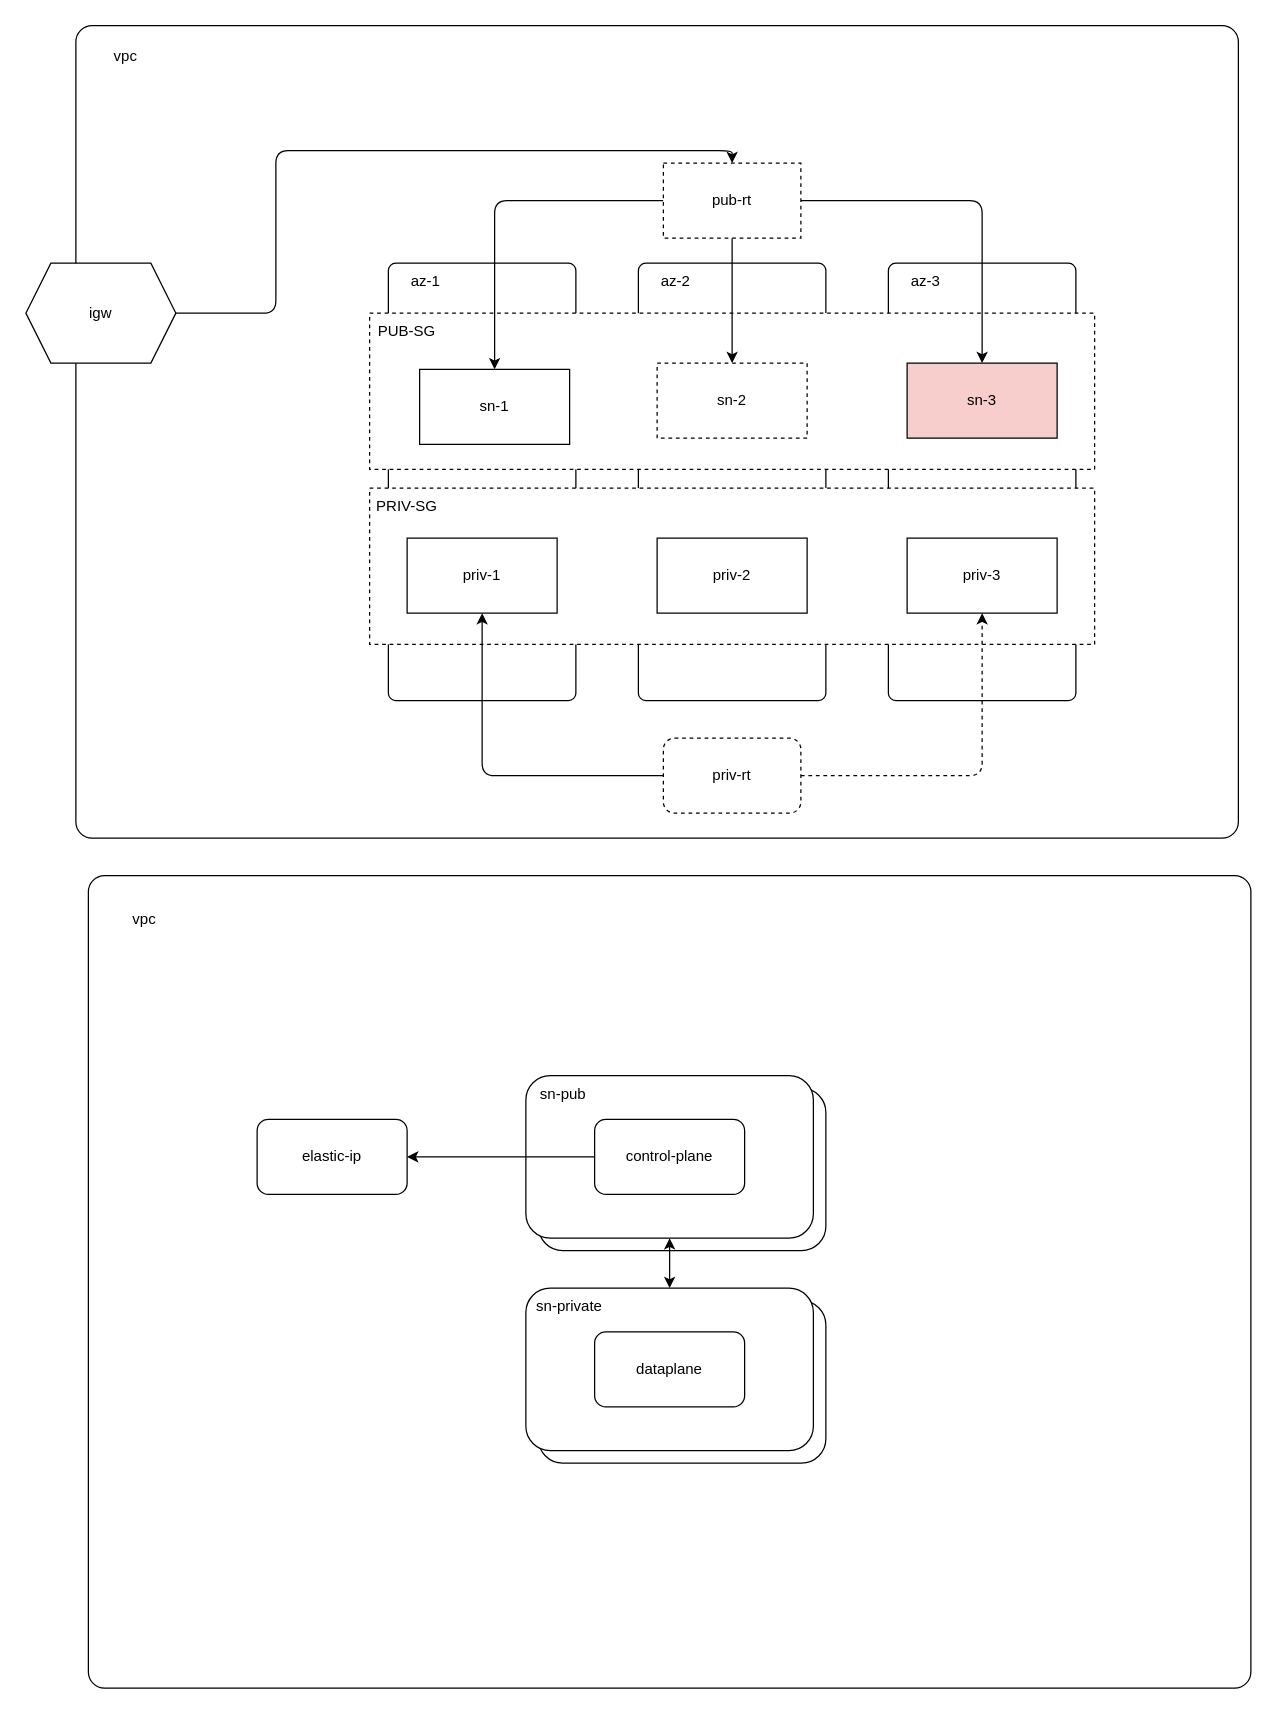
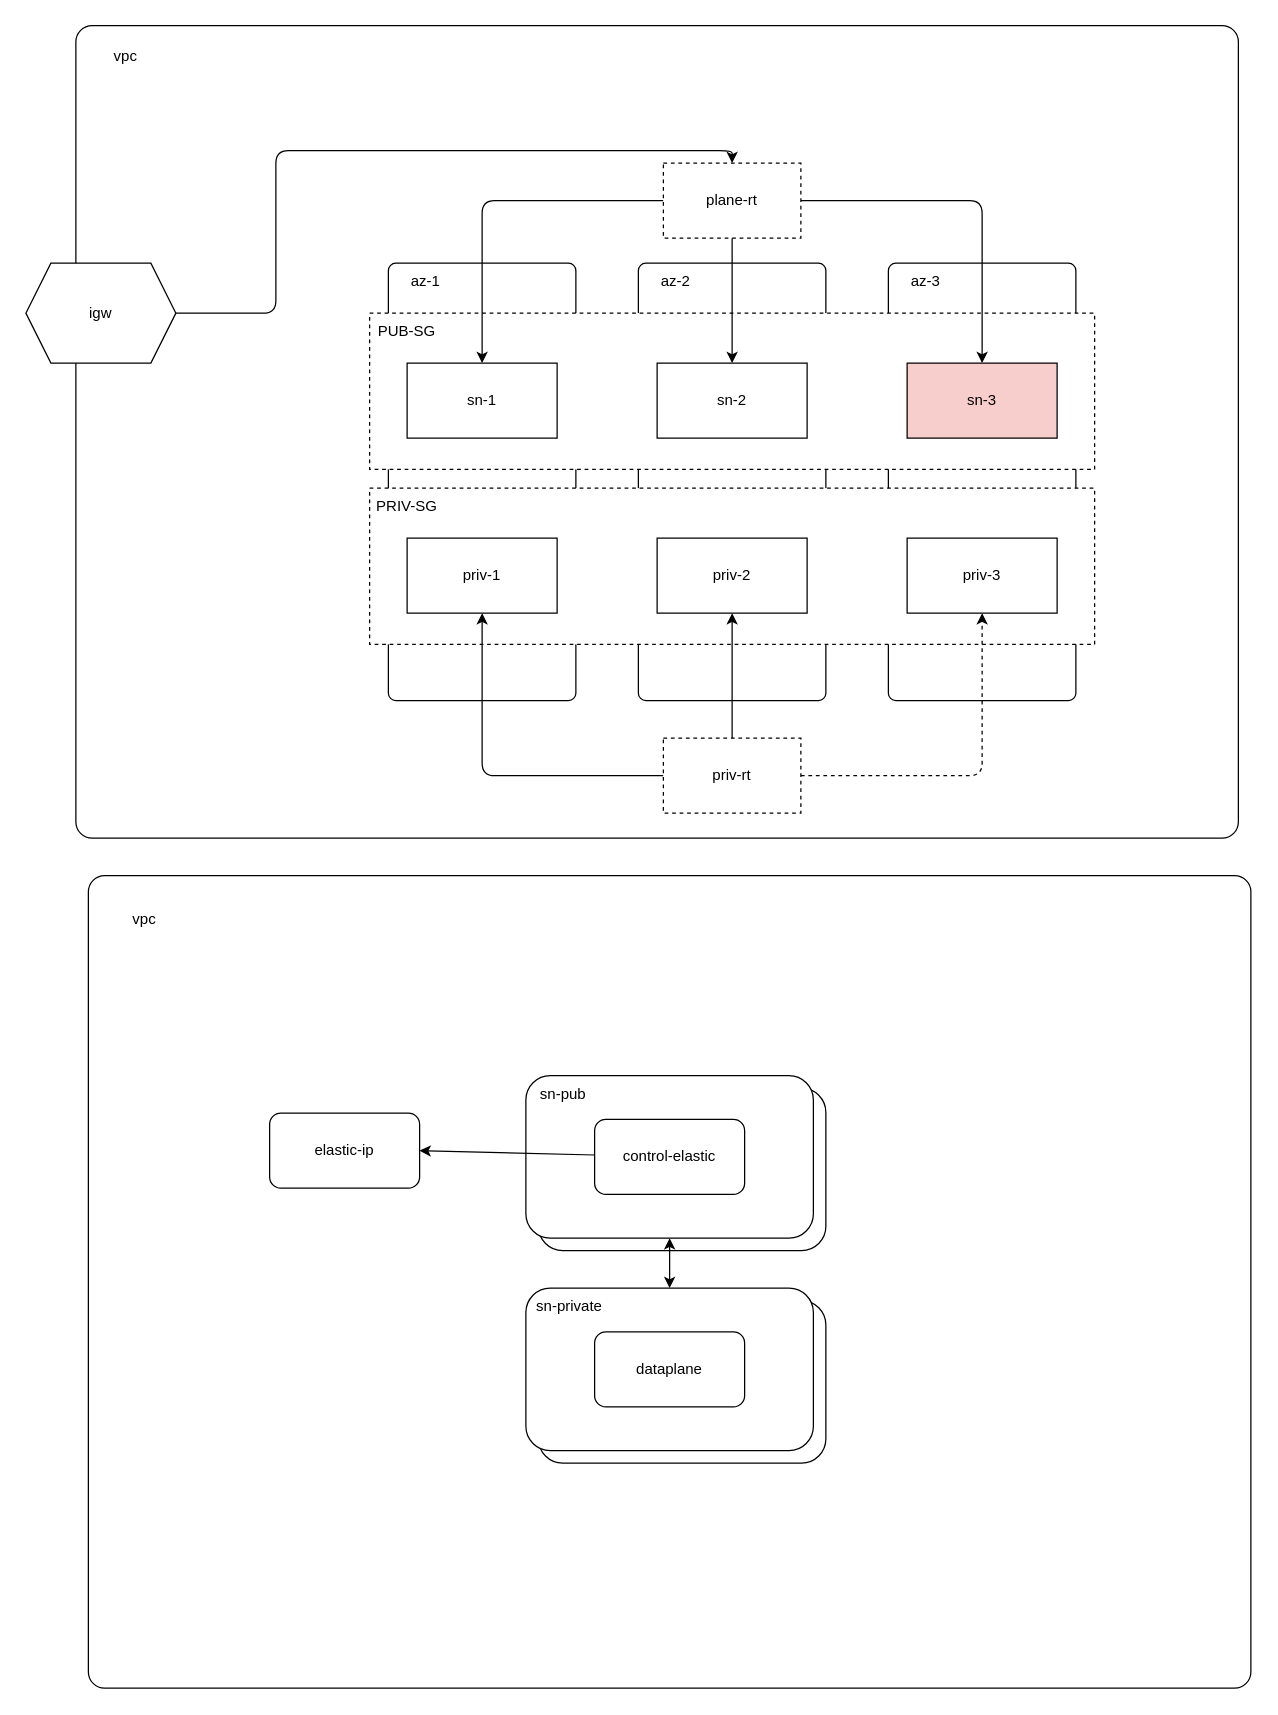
node "pub-rt": label "pub-rt" -> "plane-rt"
node "sn-2": style dashed -> solid
node "sn-1": moved (494, 407) -> (482, 401)
edge "priv-rt" -> "priv-2": added
node "priv-rt": shape rounded rectangle -> rectangle
node "elastic-ip": moved (332, 1157) -> (344, 1151)
node "control-plane": label "control-plane" -> "control-elastic"
